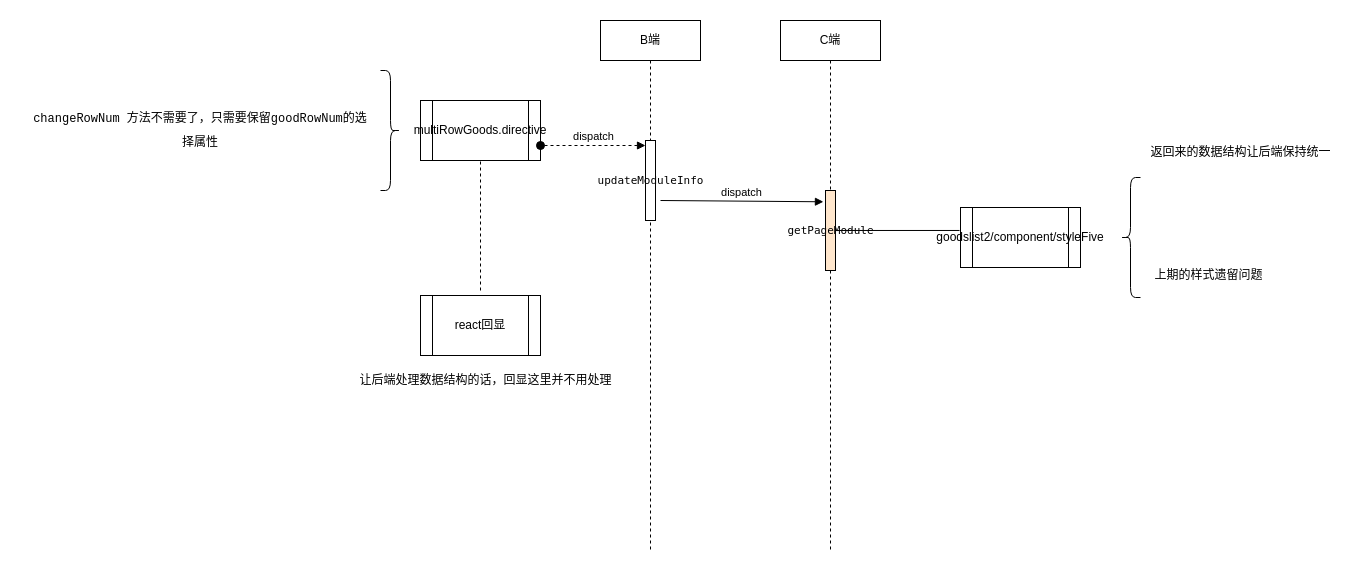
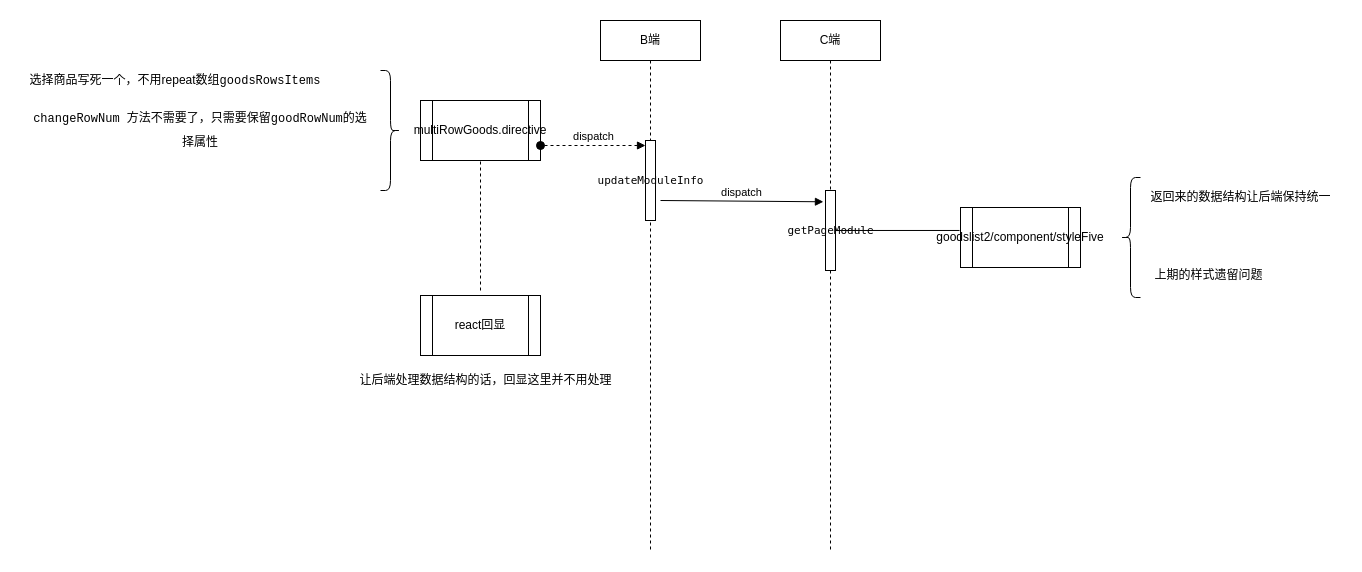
node "选择商品写死一个，不用repeat数组goodsRowsItems": added
node "返回来的数据结构让后端保持统一": moved (1241, 153) -> (1241, 198)
node "getPageModule": fillcolor #ffe6cc -> #ffffff
